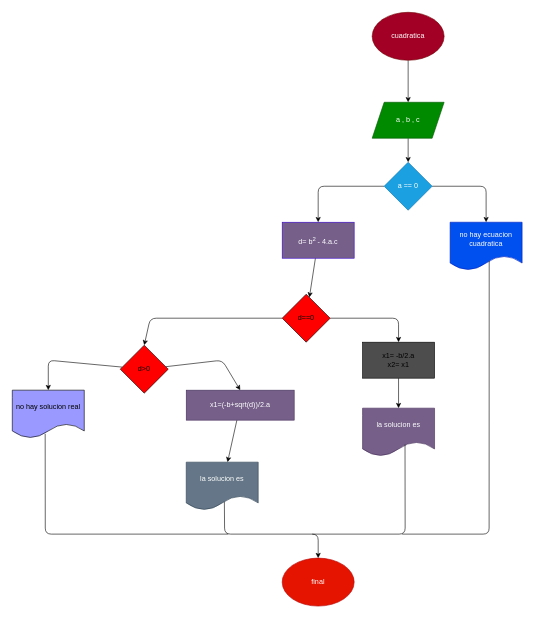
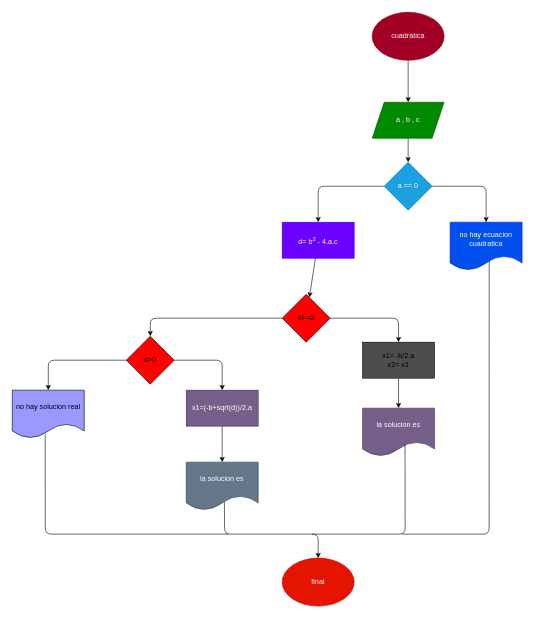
node "d= b2 - 4.a.c": fillcolor #76608a -> #6a00ff
node "d>0": moved (144, 369) -> (150, 360)
node "x1=(-b+sqrt(d))/2.a": size 108x30 -> 72x36
